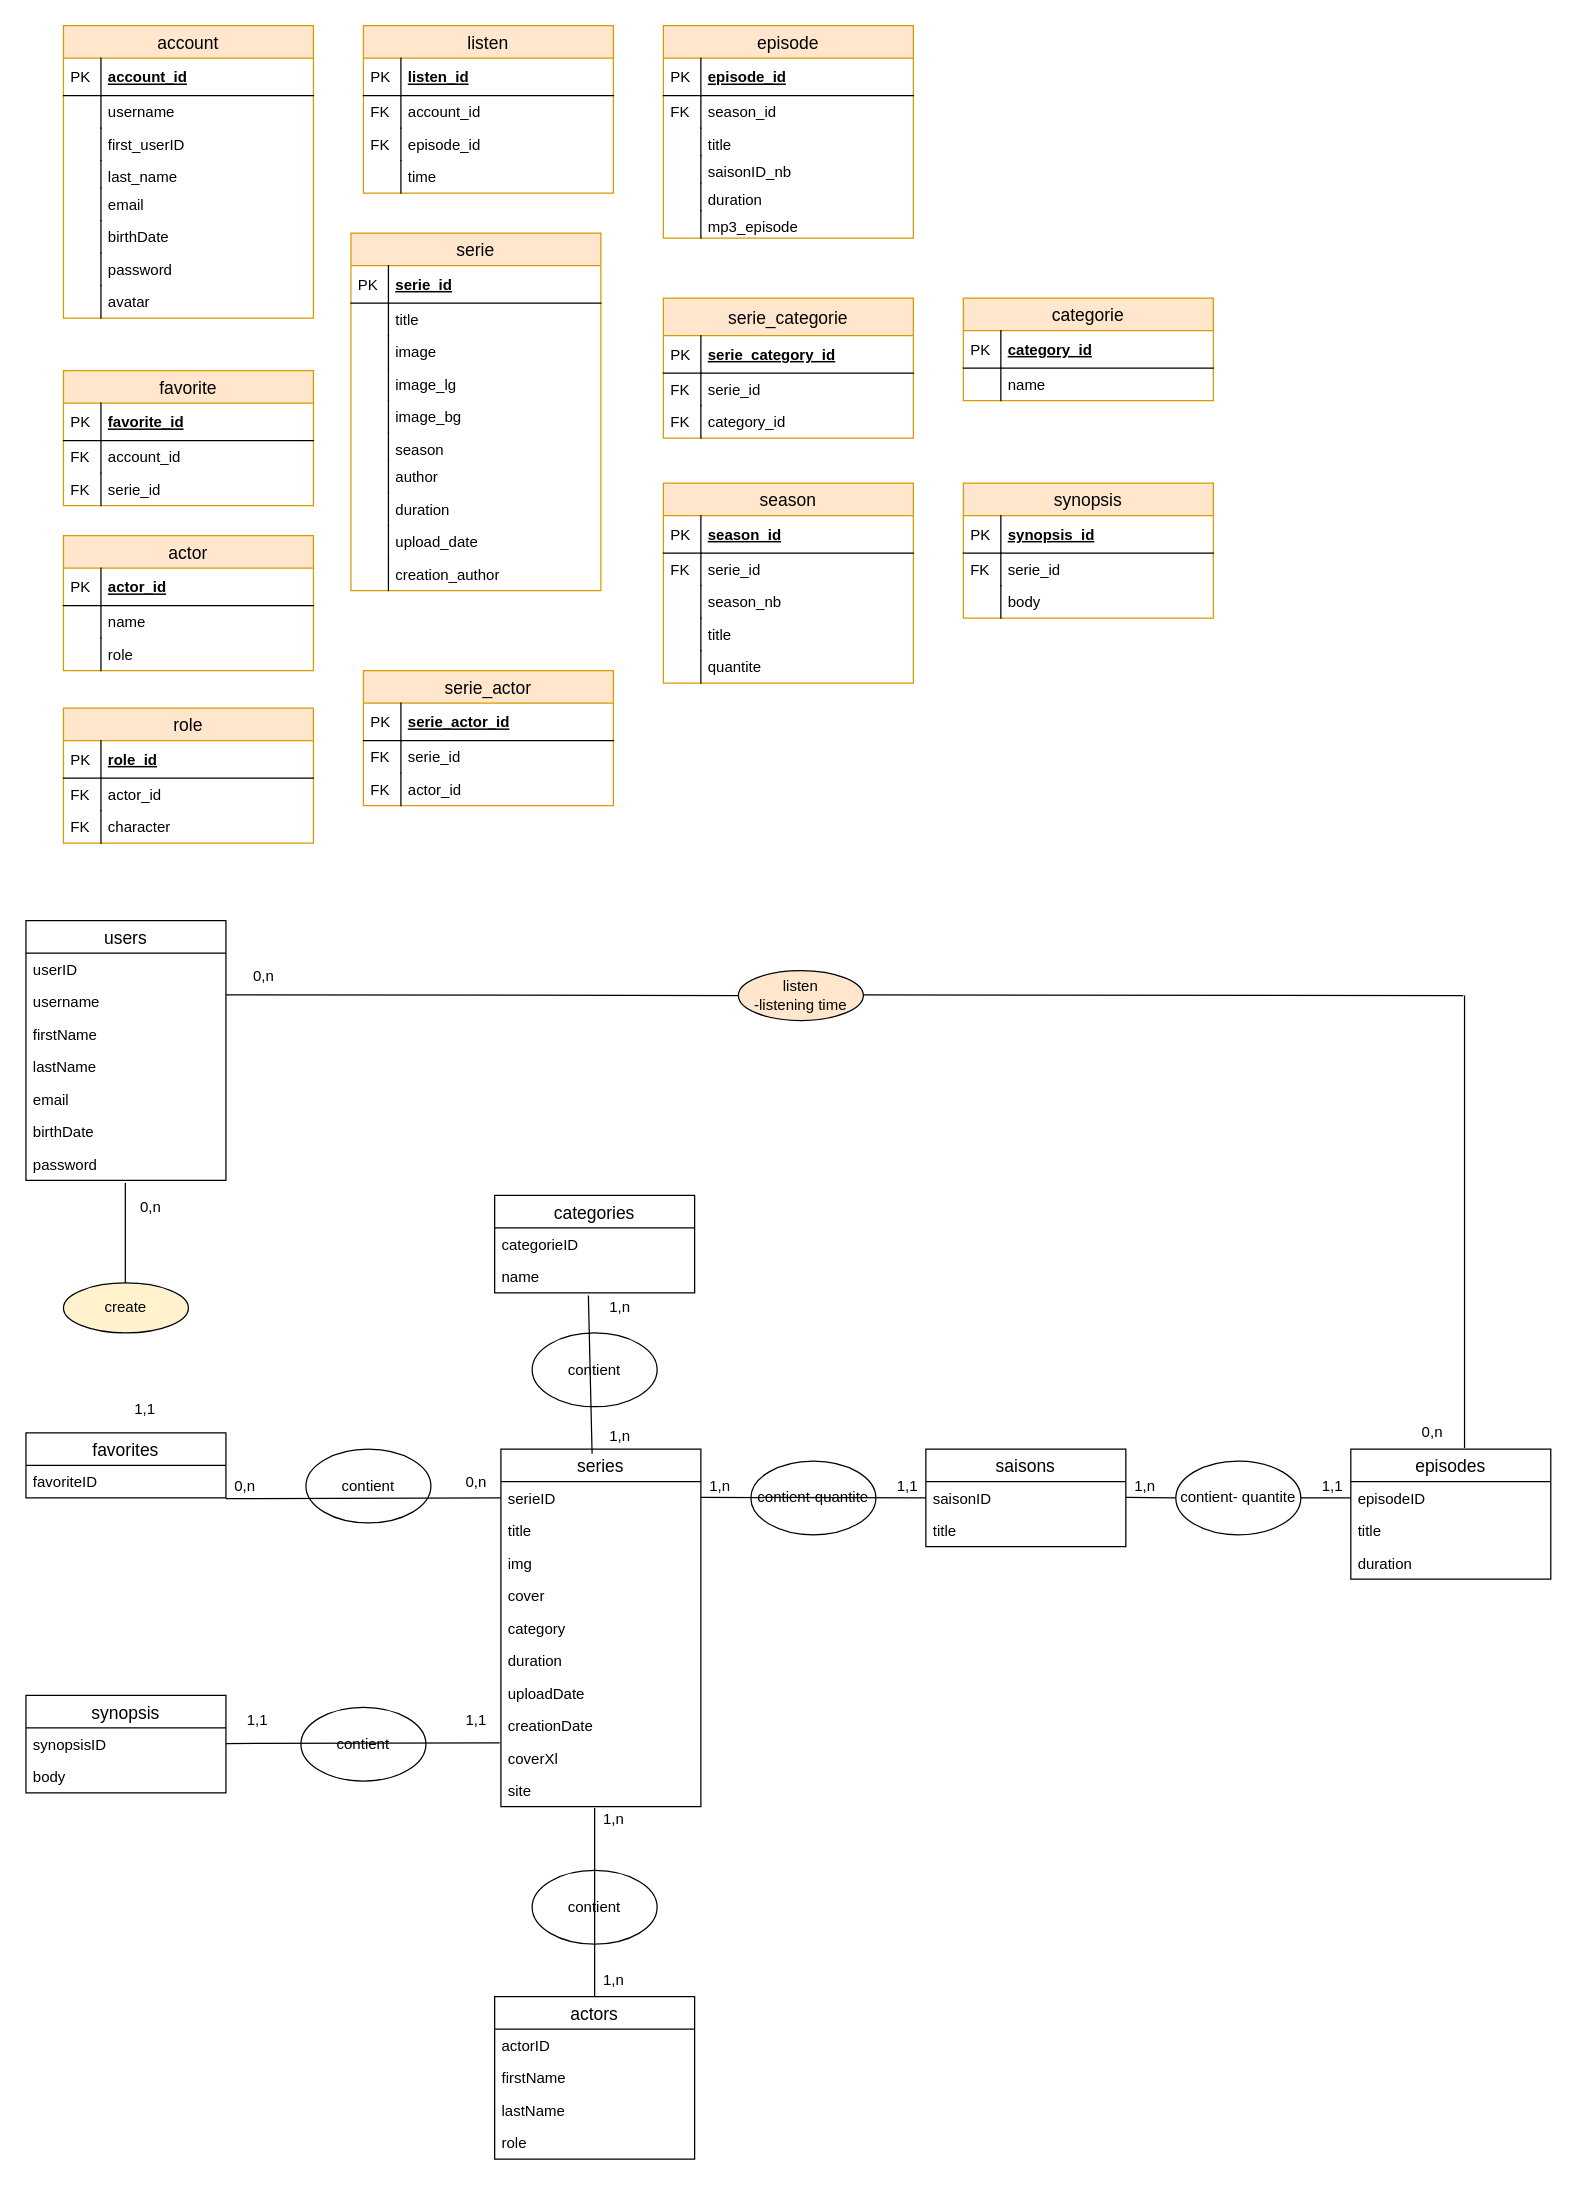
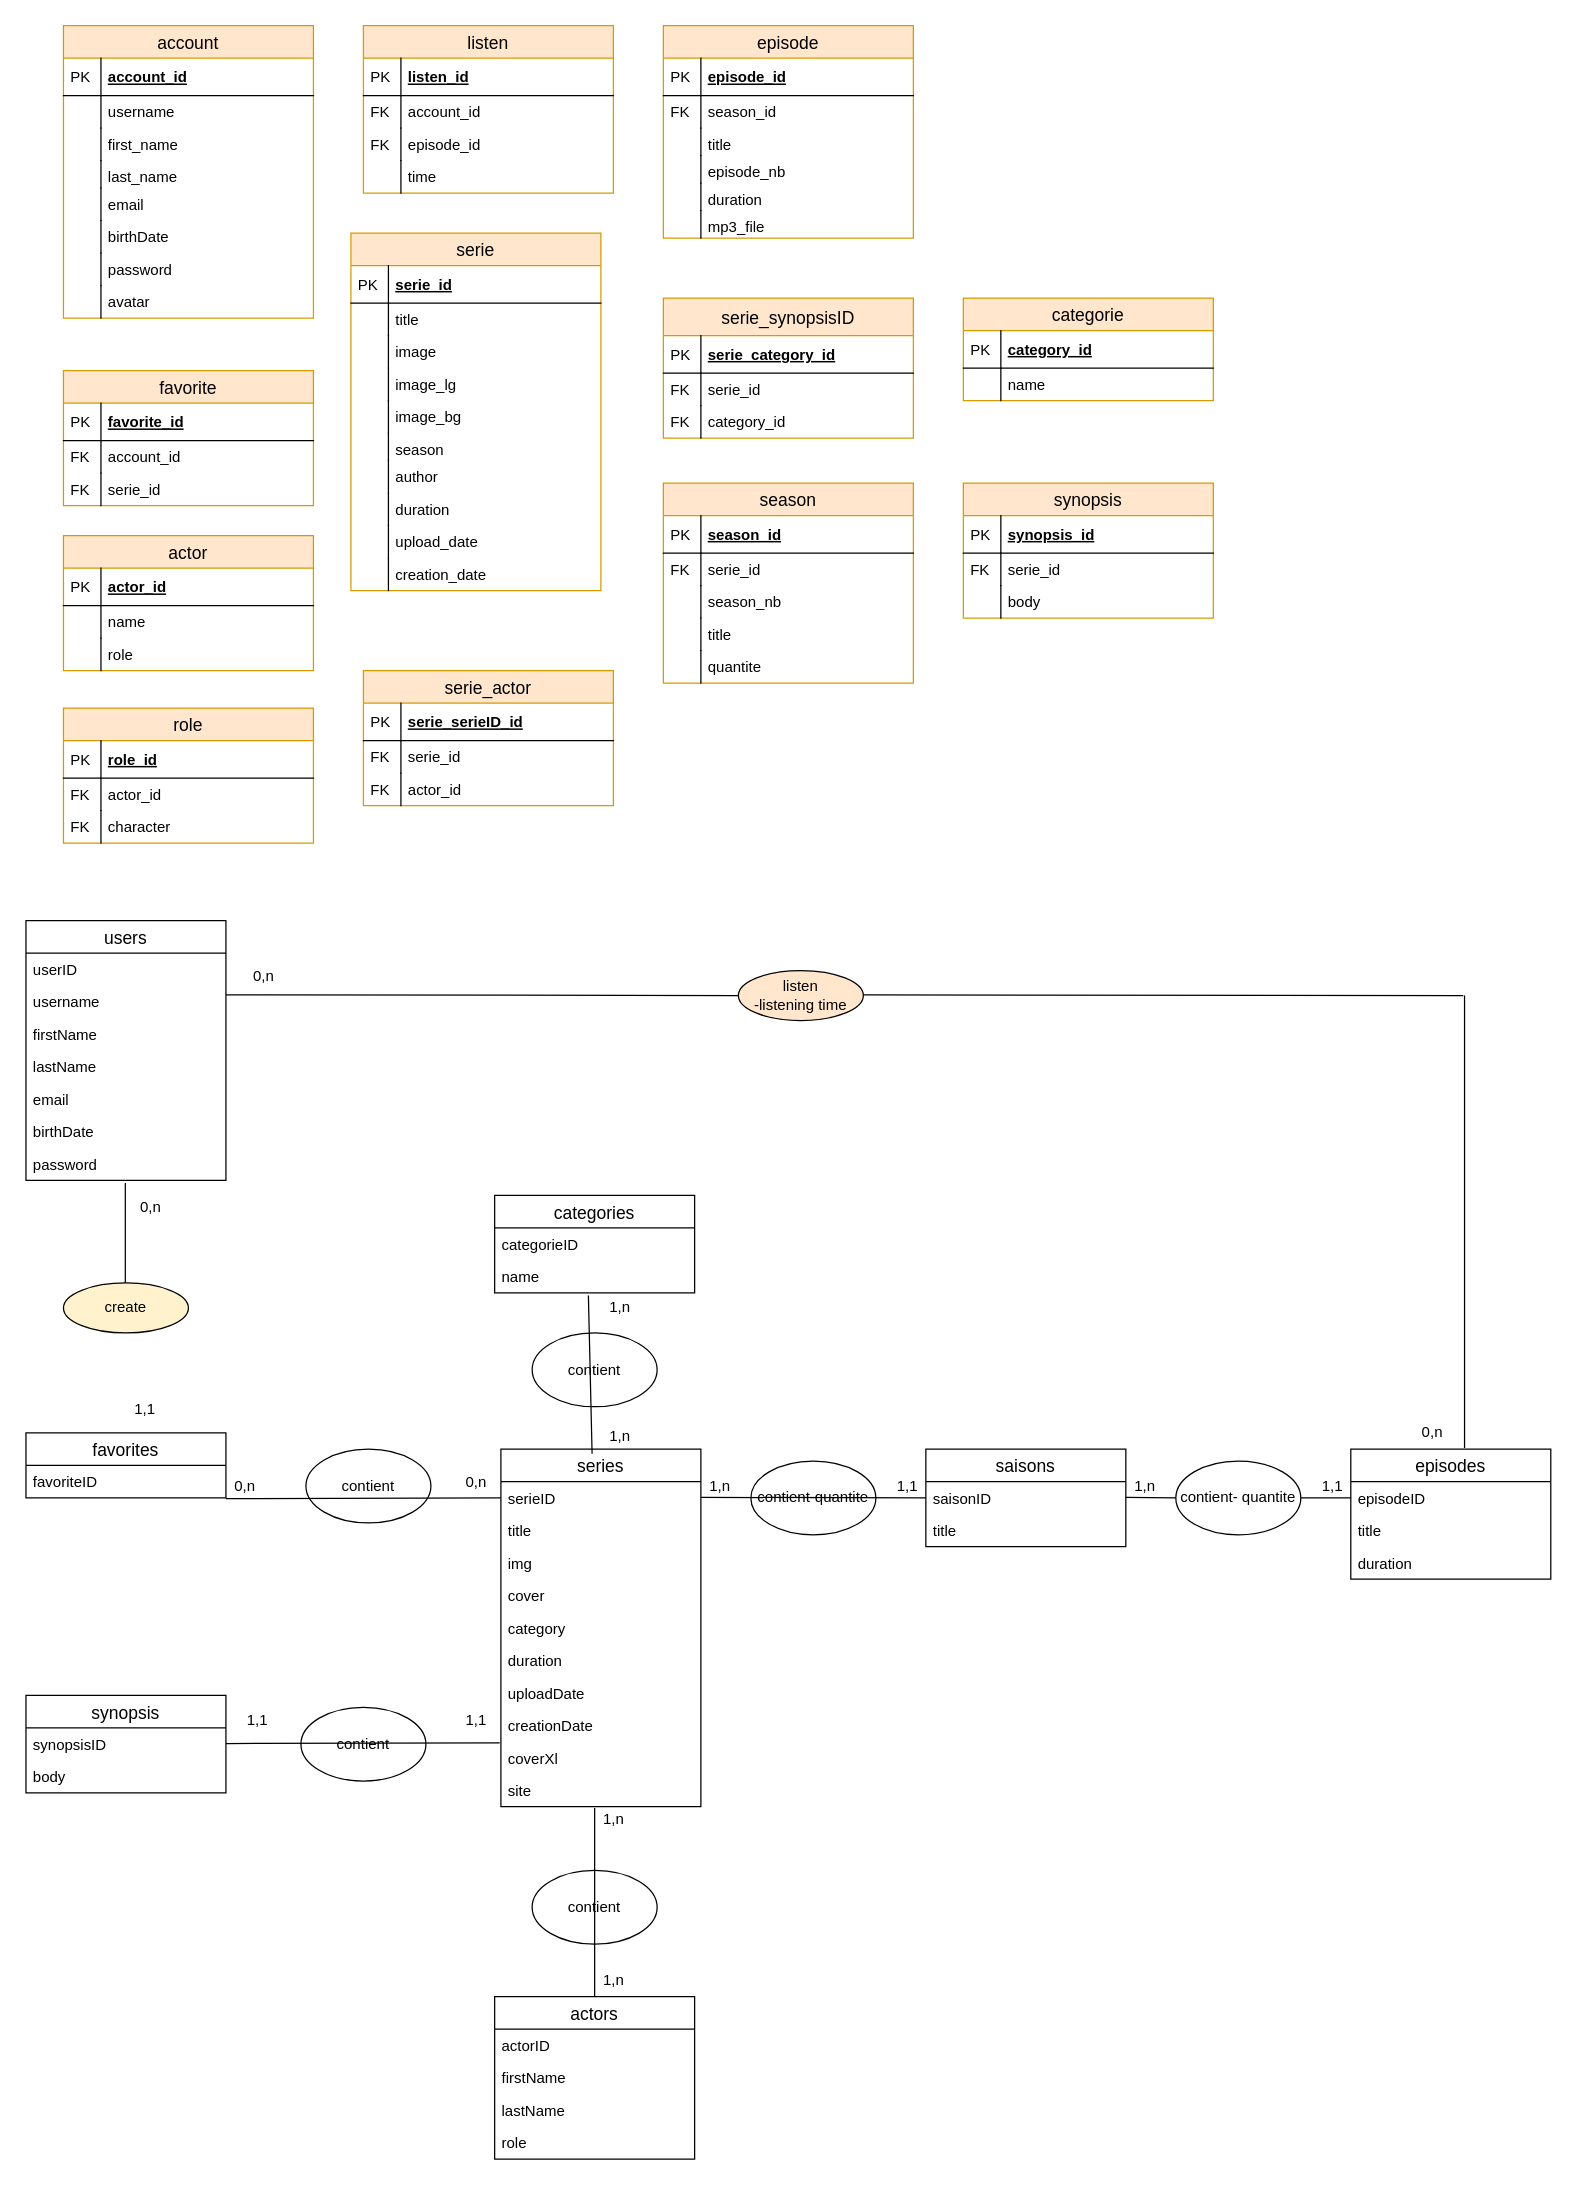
node "first_userID": label "first_userID" -> "first_name"
node "saisonID_nb": label "saisonID_nb" -> "episode_nb"
node "mp3_episode": label "mp3_episode" -> "mp3_file"
node "serie_categorie": label "serie_categorie" -> "serie_synopsisID"
node "creation_author": label "creation_author" -> "creation_date"
node "serie_actor_id": label "serie_actor_id" -> "serie_serieID_id"
